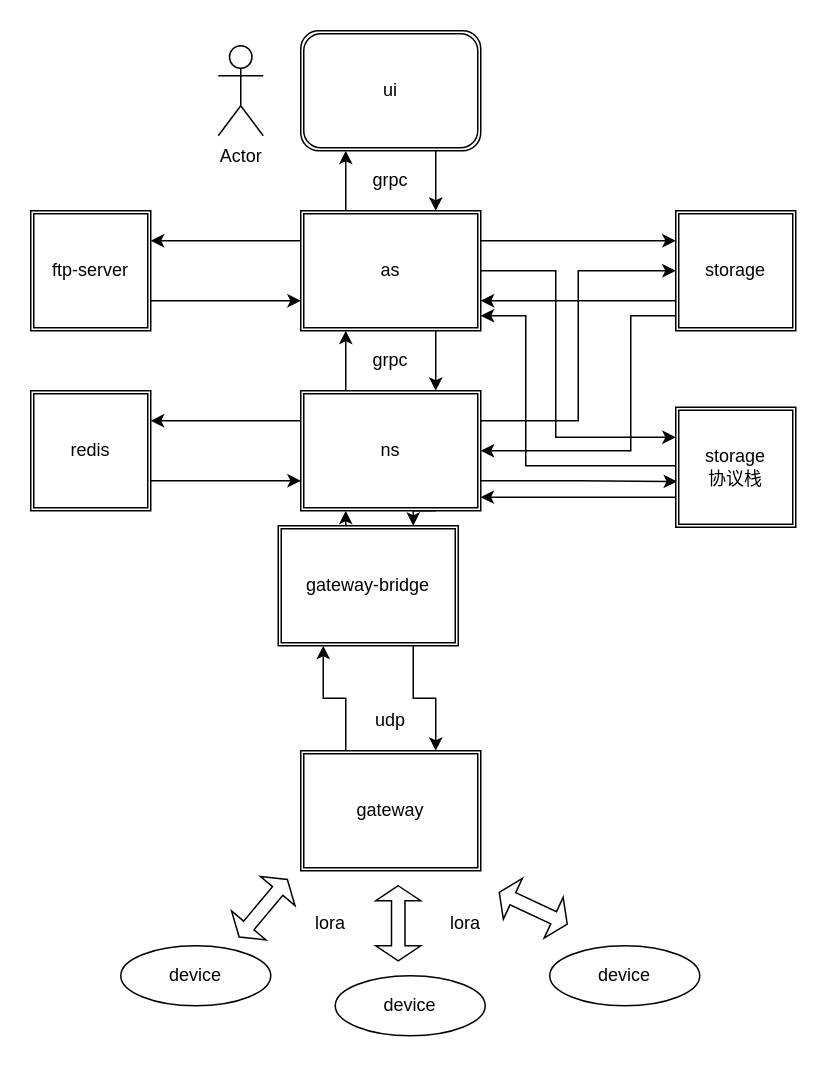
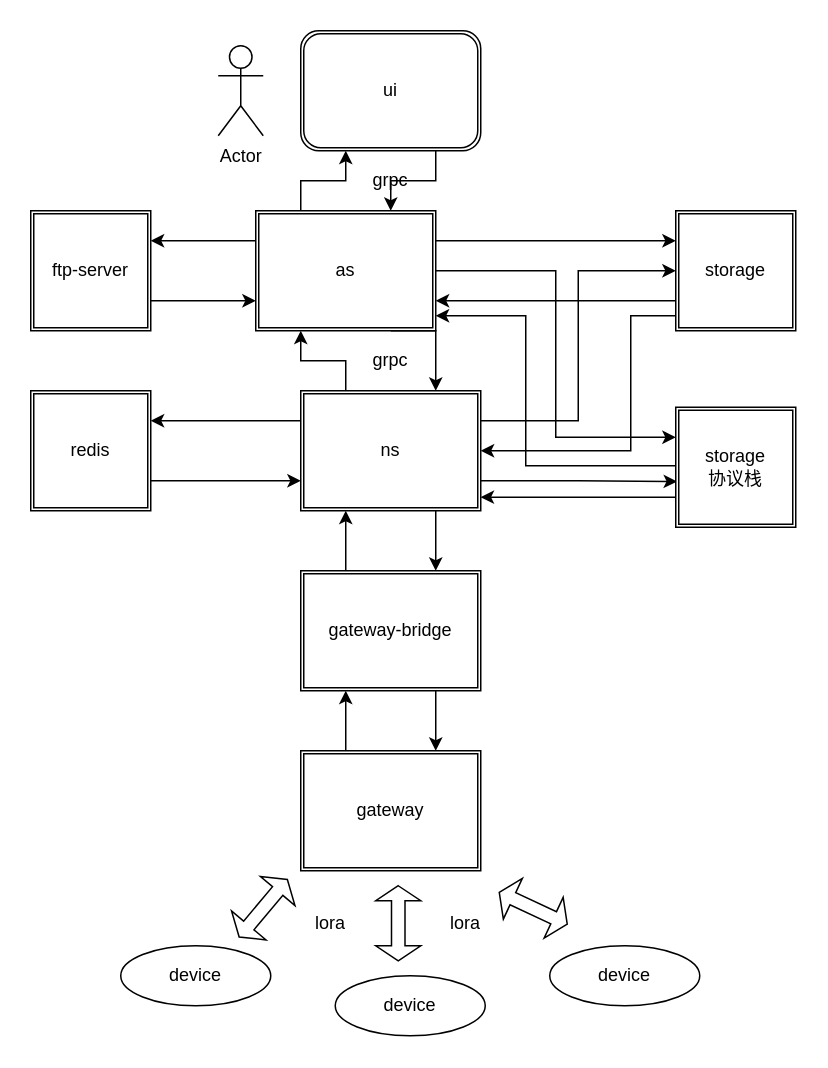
node "as": moved (391, 271) -> (346, 271)
node "gateway-bridge": moved (368, 586) -> (391, 631)
node "udp": removed
